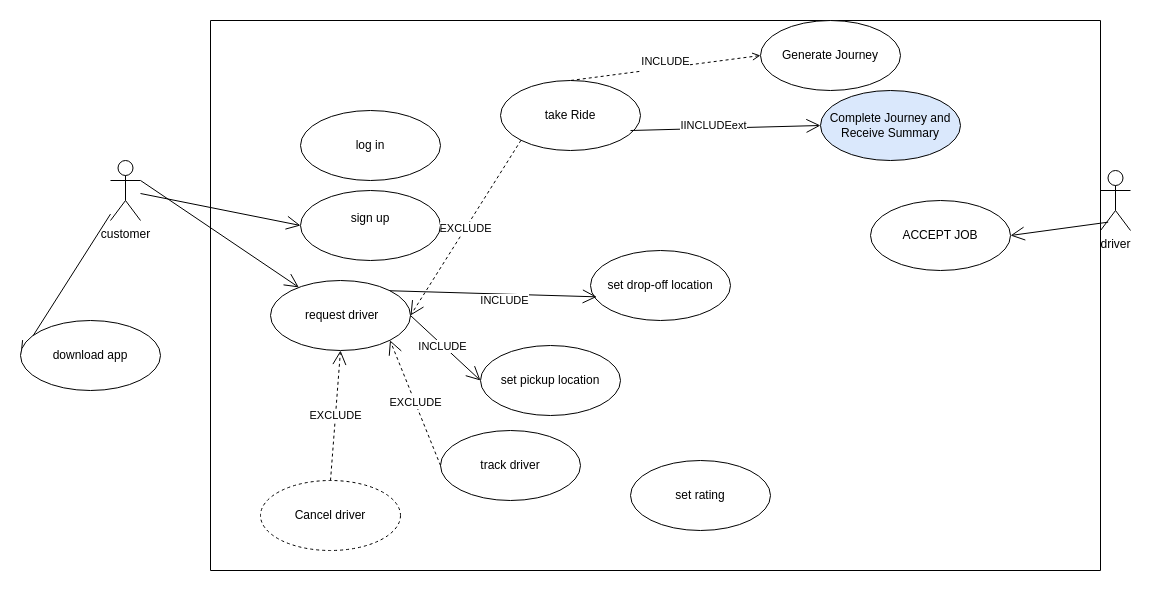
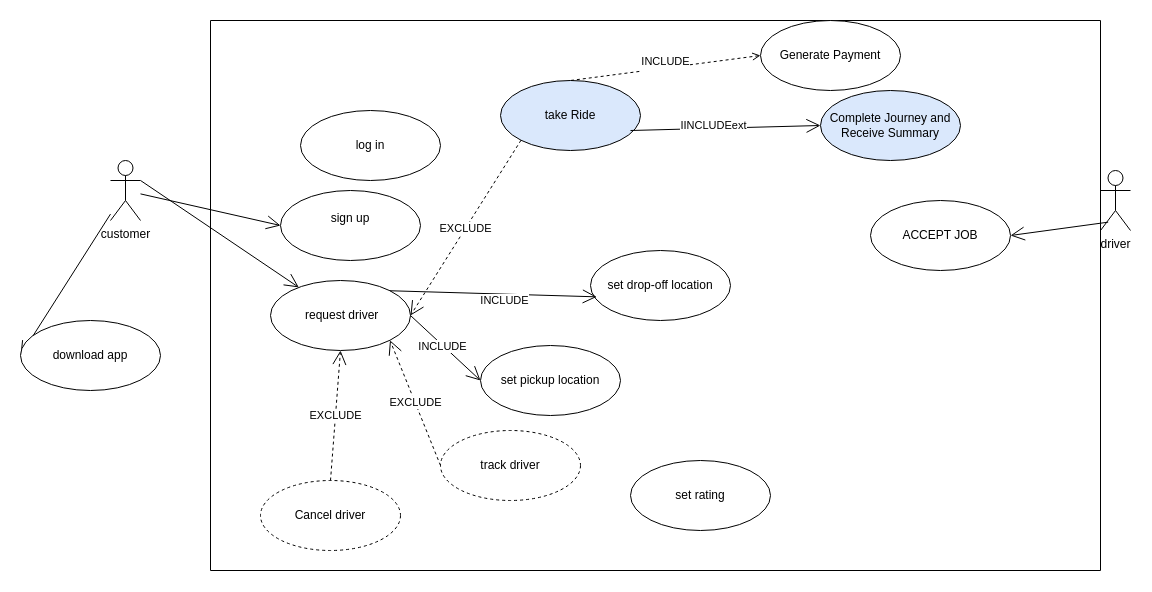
node "Generate Journey": label "Generate Journey" -> "Generate Payment"
node "take Ride": fillcolor #ffffff -> #dae8fc
node "sign up": moved (371, 226) -> (351, 226)
node "track driver": style solid -> dashed
